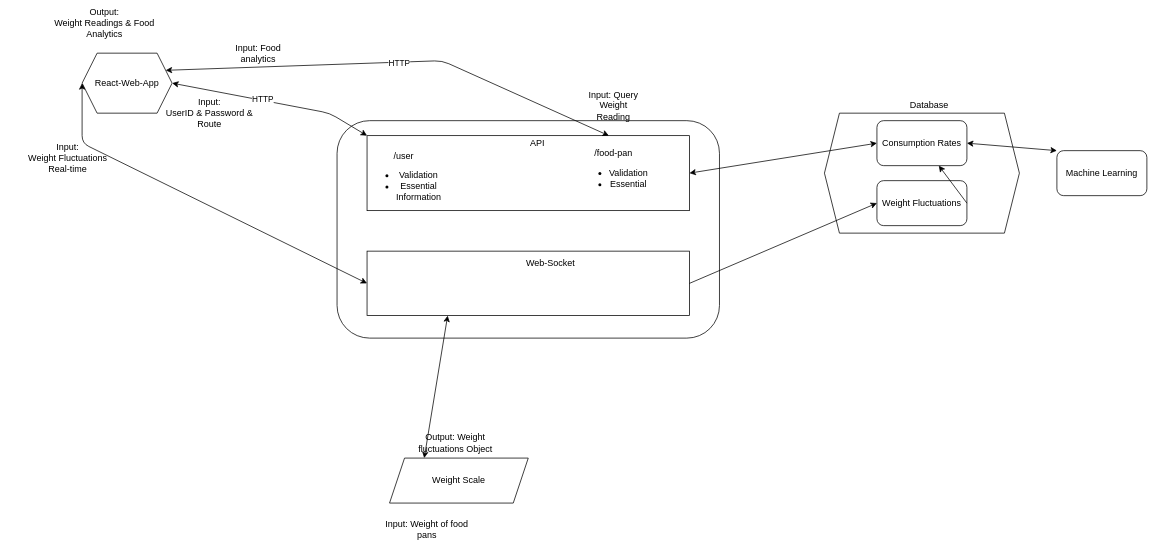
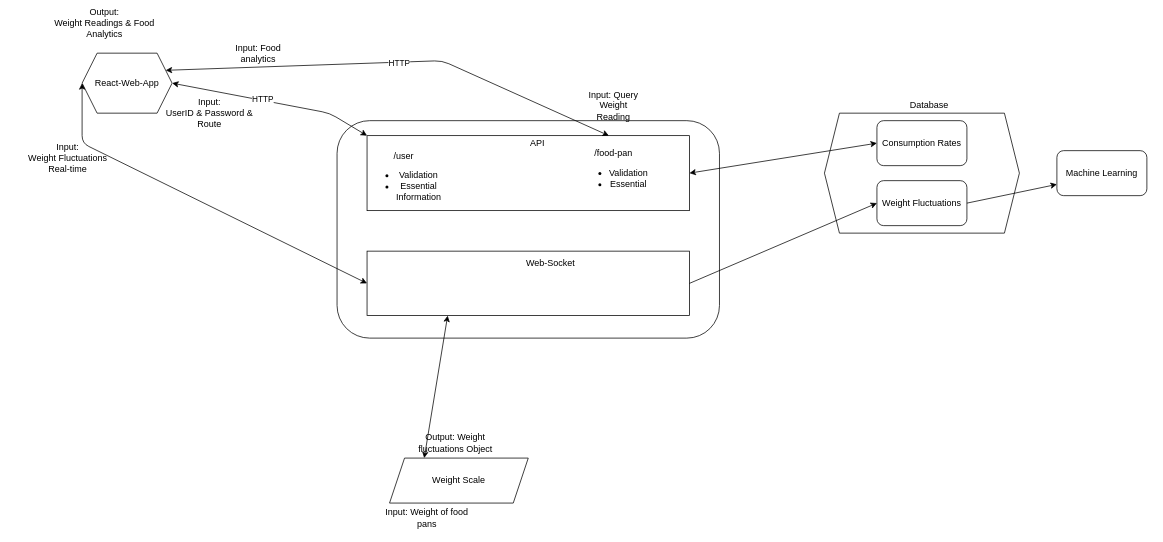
edge "Consumption Rates" -- "Machine Learning": removed
edge "Weight Fluctuations" -> "Consumption Rates": now "Weight Fluctuations" -> "Machine Learning"
node "Input: Weight of food pans": moved (427, 529) -> (427, 518)
